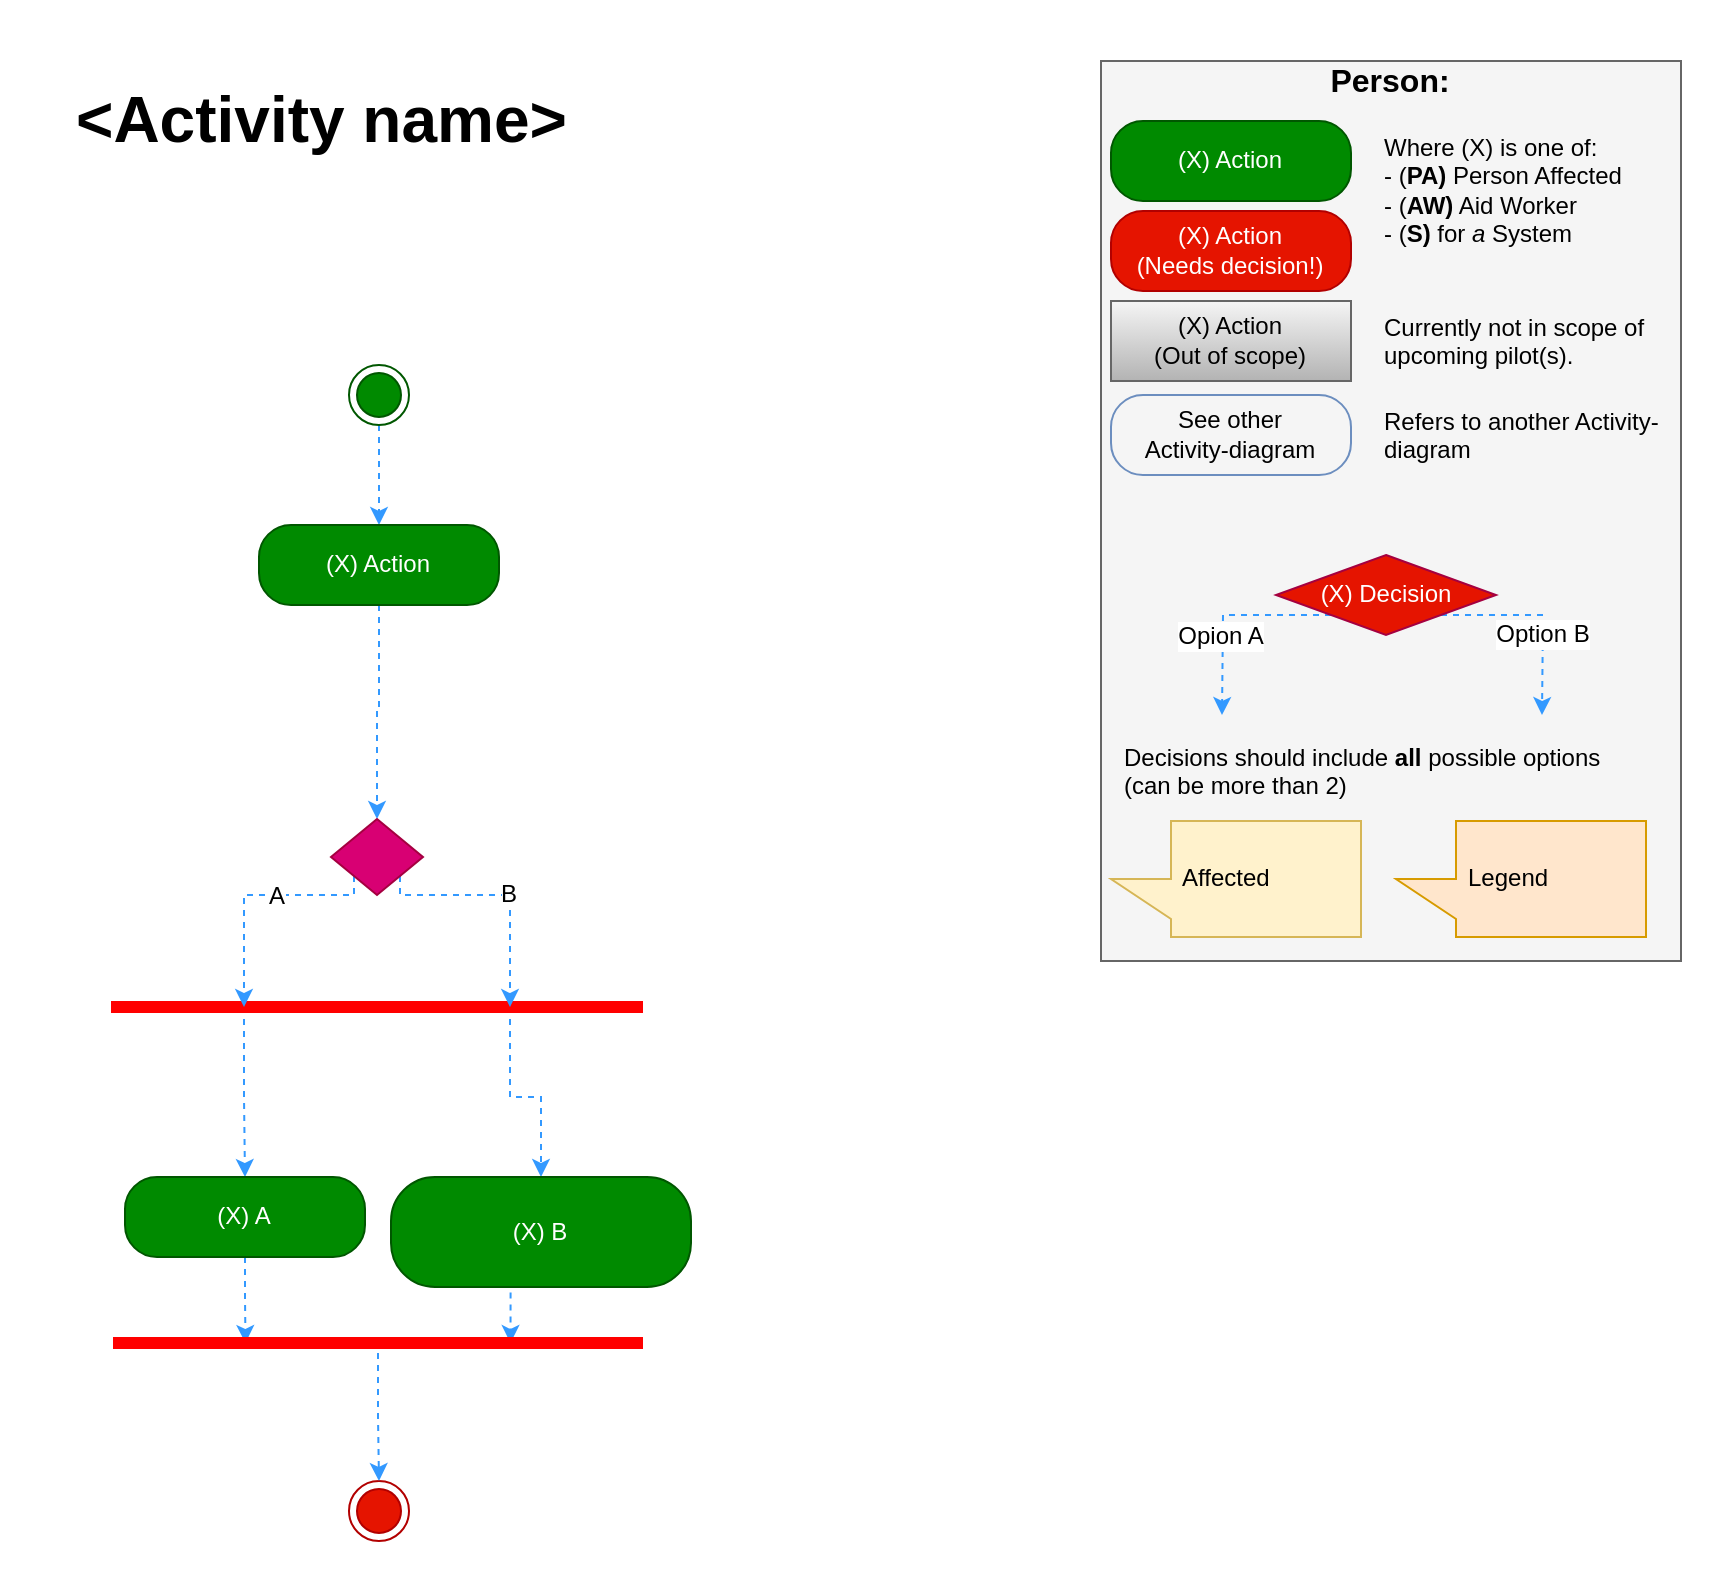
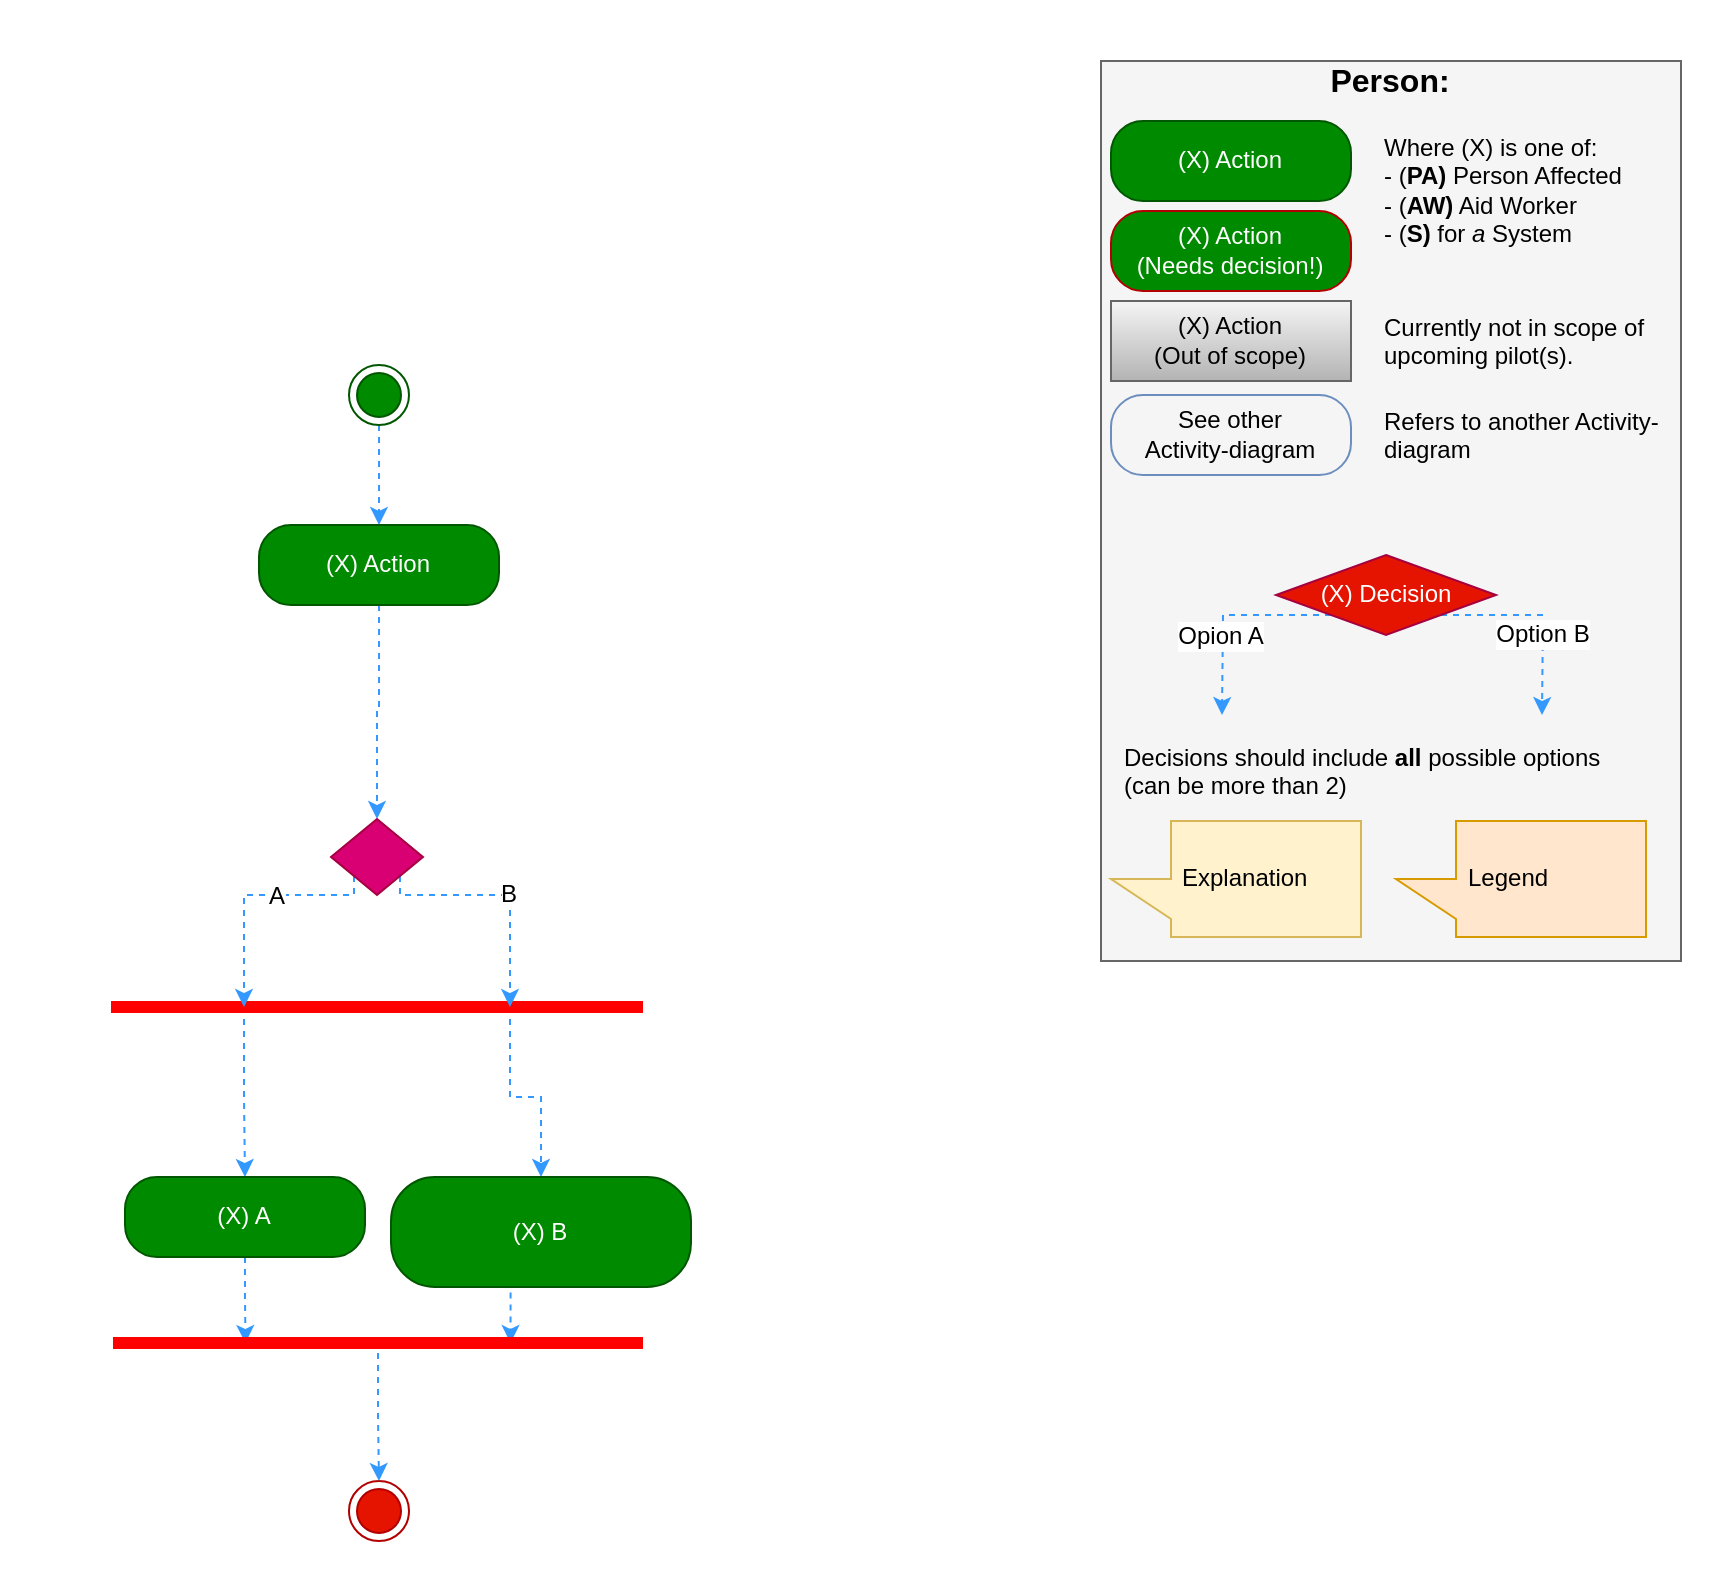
node "<Activity name>": removed
node "(X) Action (Needs decision!)": fillcolor #e51400 -> #008a00
node "Affected": label "Affected" -> "Explanation"
